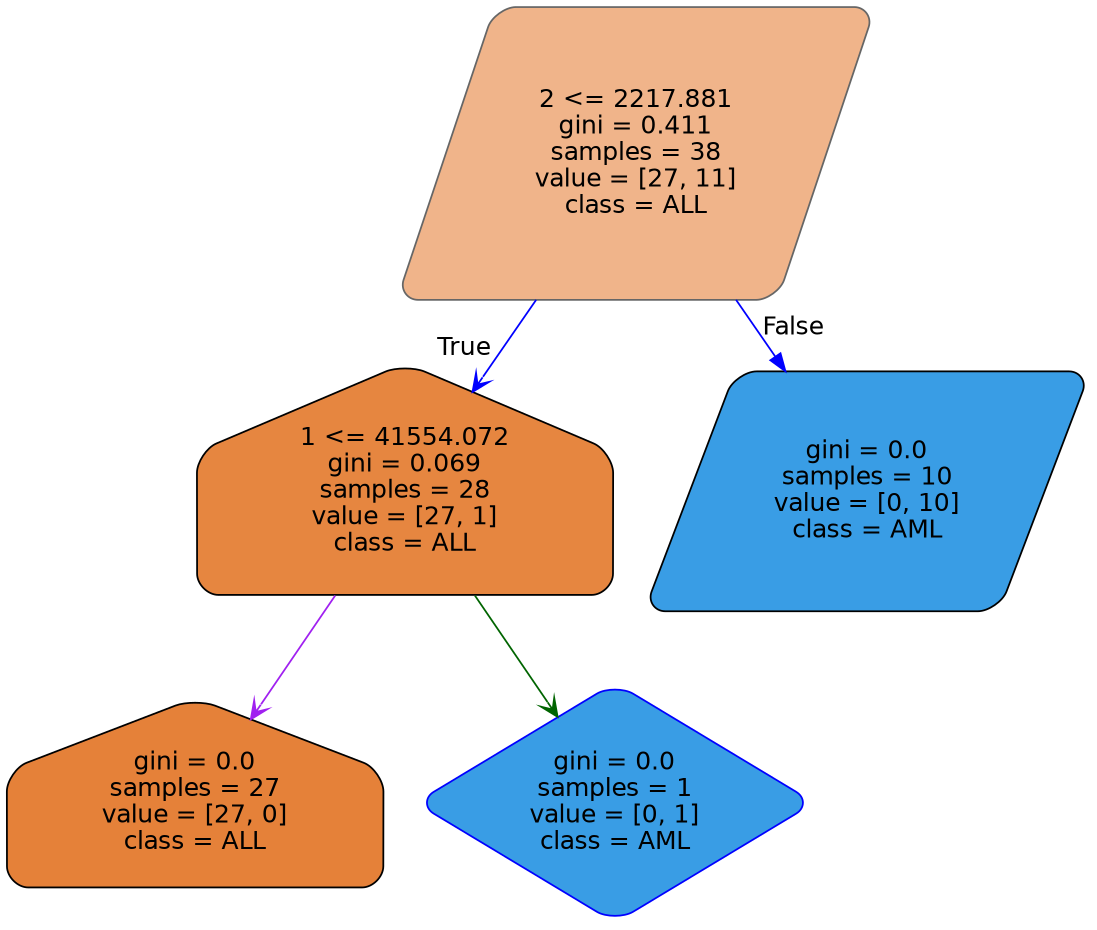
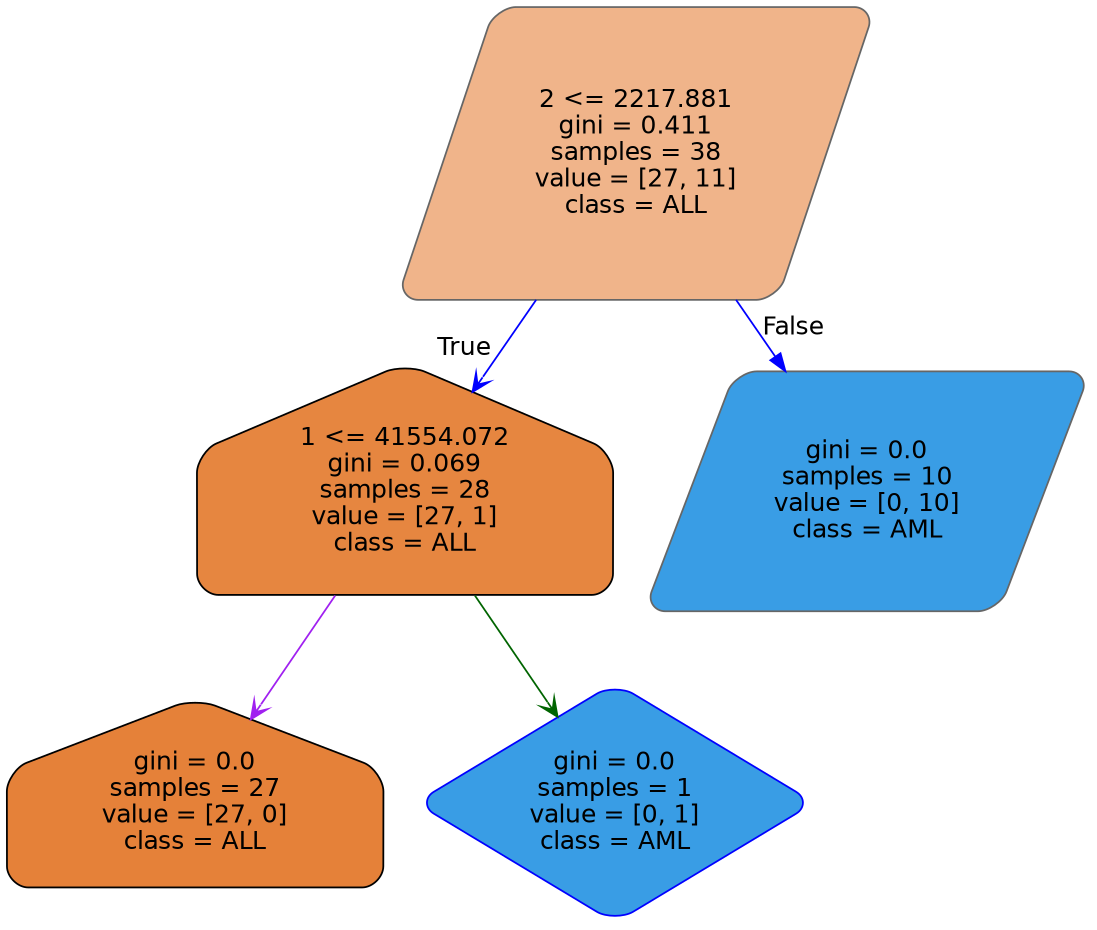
node "gini = 0.0 samples = 10 value = [0, 10] class = AML": color black -> gray40
